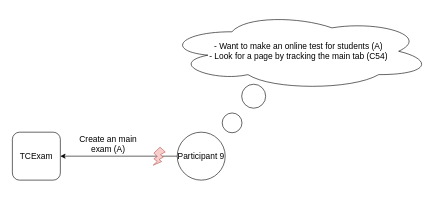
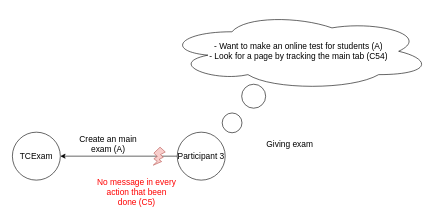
node "Giving exam": added
node "TCExam": shape rounded rectangle -> ellipse
node "Participant 9": label "Participant 9" -> "Participant 3"
node "No message in every action that been done (C5)": added
